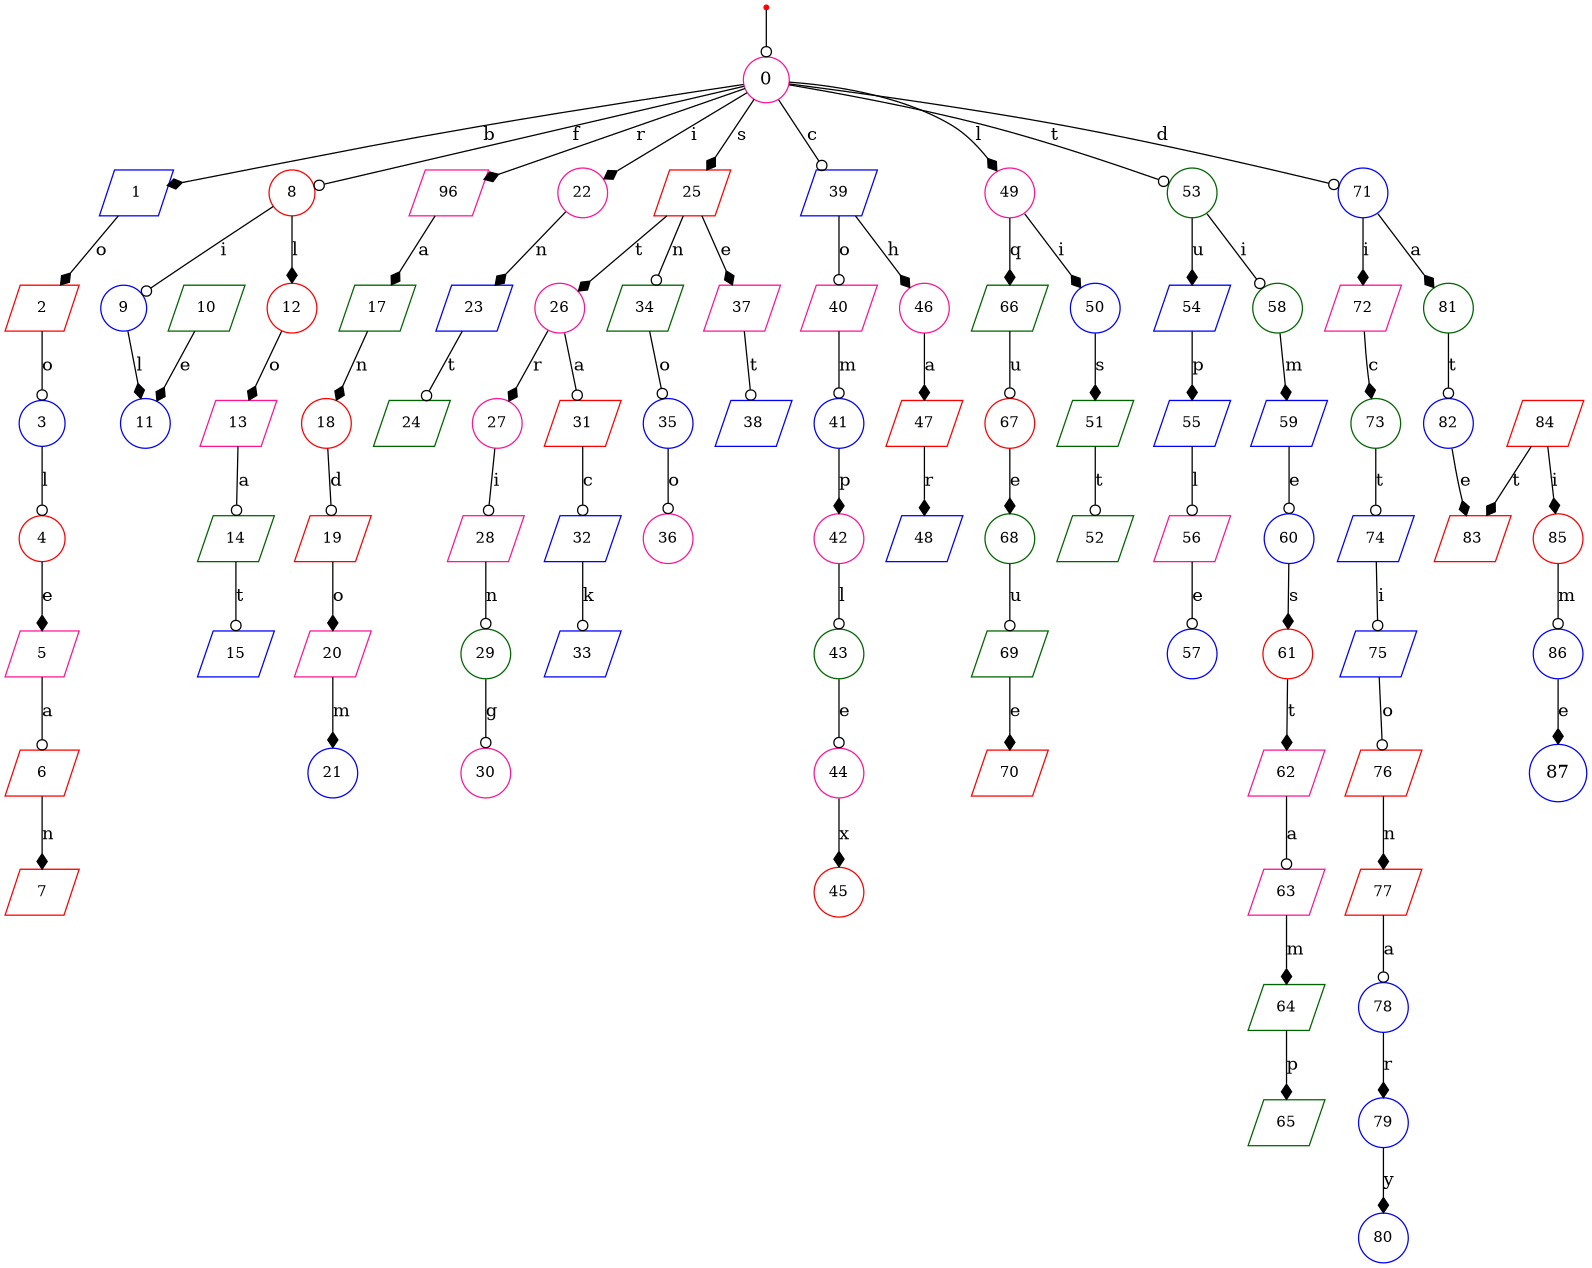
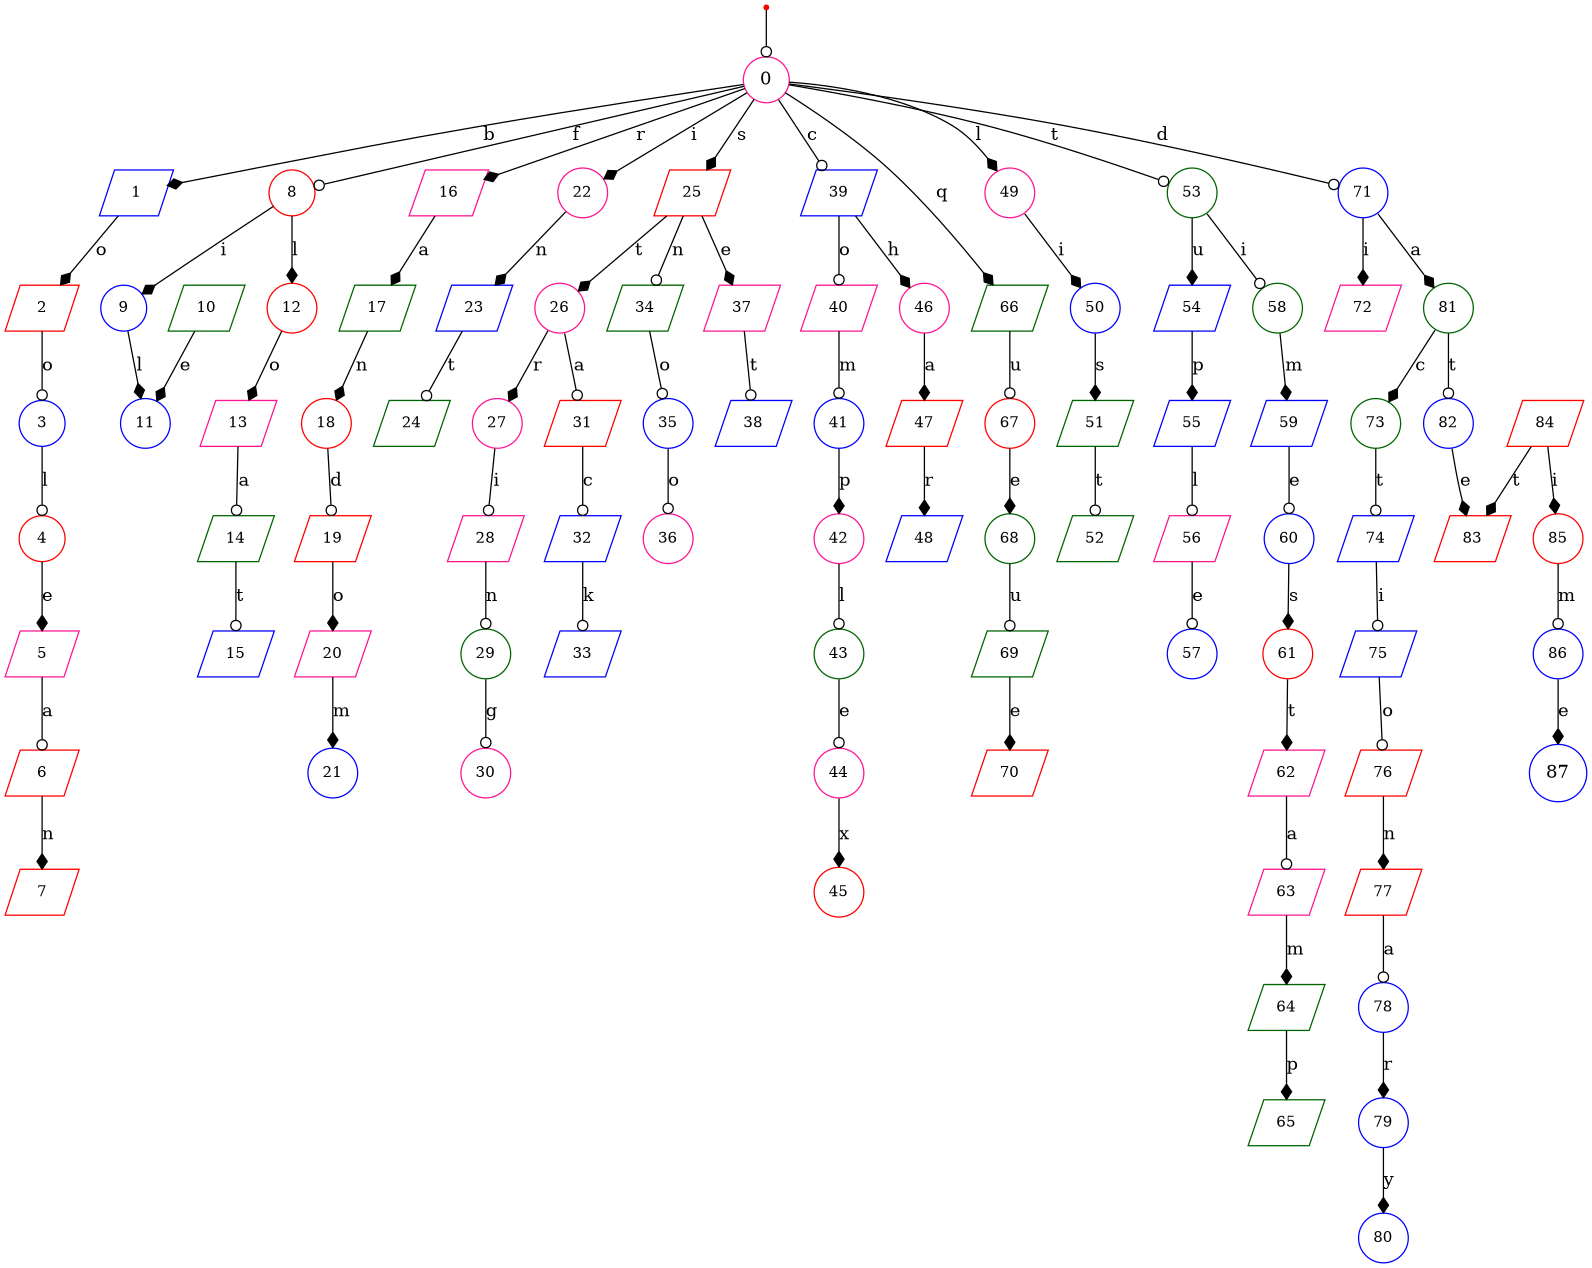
node "96": label "96" -> "16"
edge "49" -> "66": now "0" -> "66"
edge "8" -> "9": arrowhead odot -> diamond
edge "72" -> "73": now "81" -> "73"
